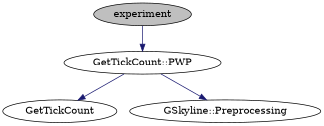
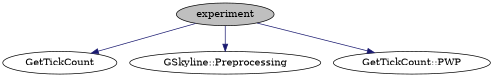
edge "GetTickCount::PWP" -> "GetTickCount": now "experiment" -> "GetTickCount"
edge "GetTickCount::PWP" -> "GSkyline::Preprocessing": now "experiment" -> "GSkyline::Preprocessing"
